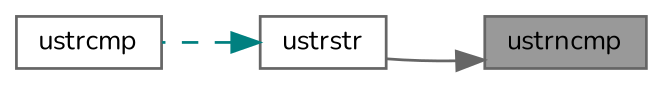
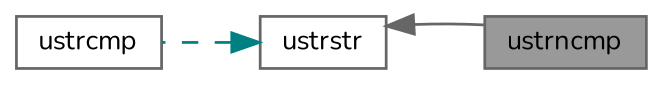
edge "ustrstr" -> "ustrncmp": reversed
